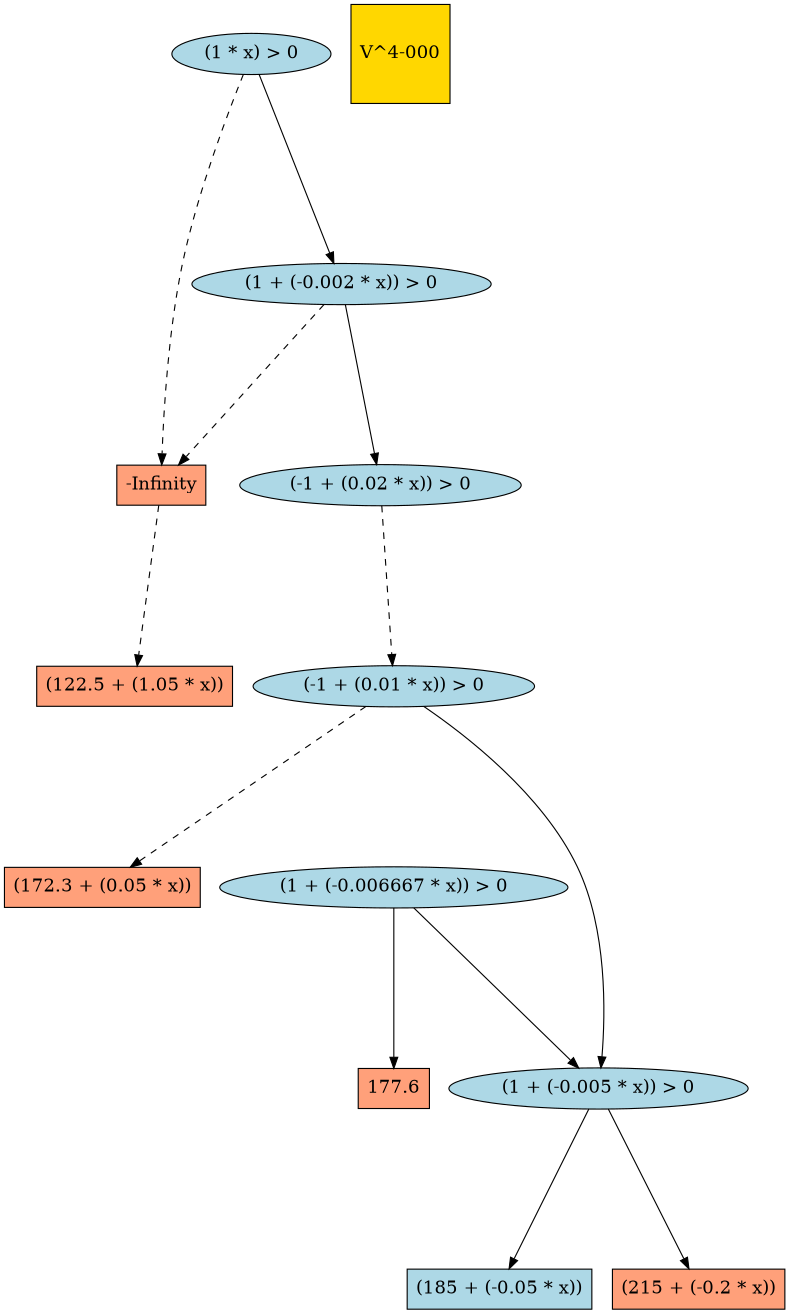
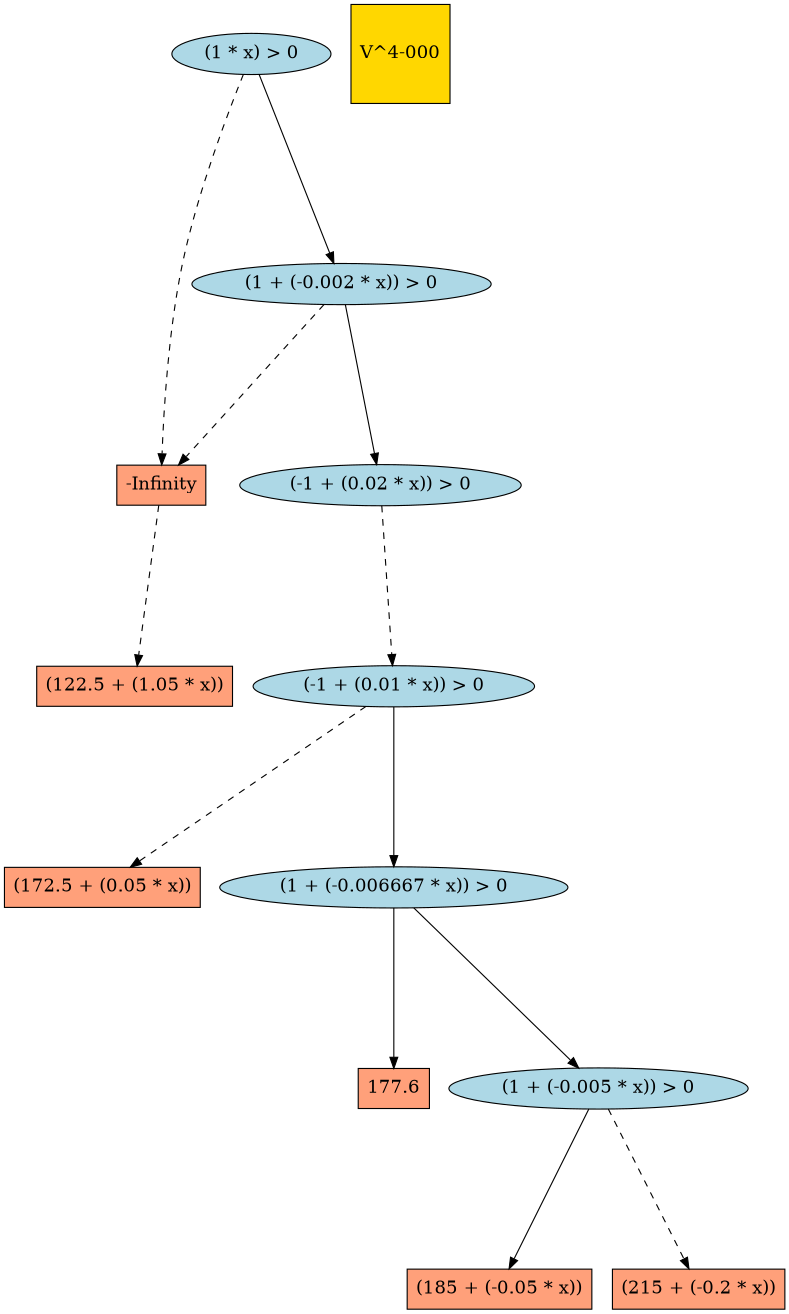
edge "(-1 + (0.01 * x)) > 0" -> "(1 + (-0.005 * x)) > 0": now "(-1 + (0.01 * x)) > 0" -> "(1 + (-0.006667 * x)) > 0"
node "(172.3 + (0.05 * x))": label "(172.3 + (0.05 * x))" -> "(172.5 + (0.05 * x))"
edge "(1 + (-0.005 * x)) > 0" -> "(215 + (-0.2 * x))": style solid -> dashed
node "(185 + (-0.05 * x))": fillcolor lightblue -> lightsalmon
